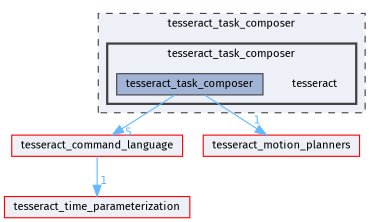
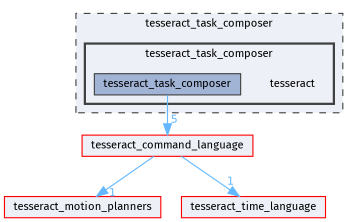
edge "tesseract_task_composer" -> "tesseract_motion_planners": now "tesseract_command_language" -> "tesseract_motion_planners"
node "tesseract_time_parameterization": label "tesseract_time_parameterization" -> "tesseract_time_language"
